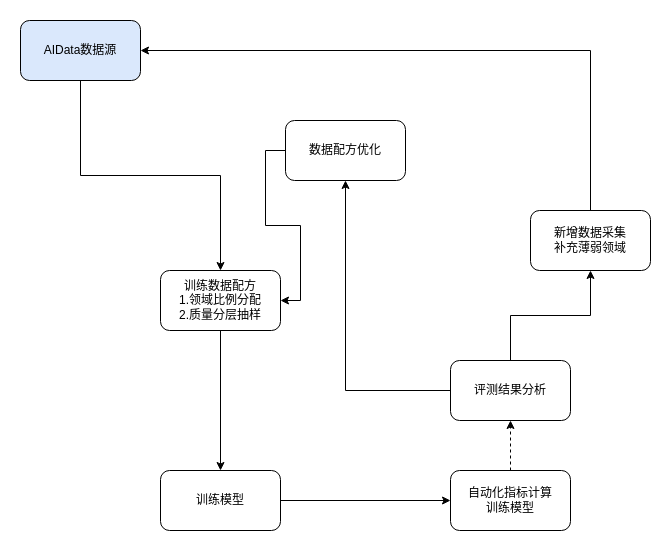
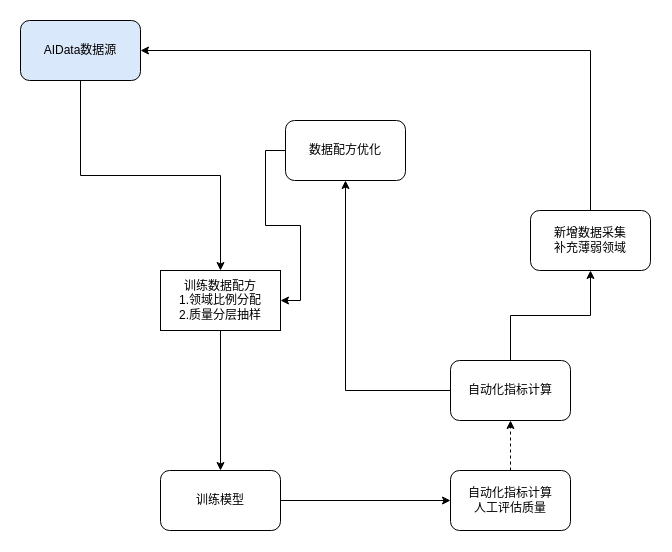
node "训练数据配方 1.领域比例分配 2.质量分层抽样": shape rounded rectangle -> rectangle
node "评测结果分析": label "评测结果分析" -> "自动化指标计算"
node "自动化指标计算 训练模型": label "自动化指标计算 训练模型" -> "自动化指标计算 人工评估质量"
